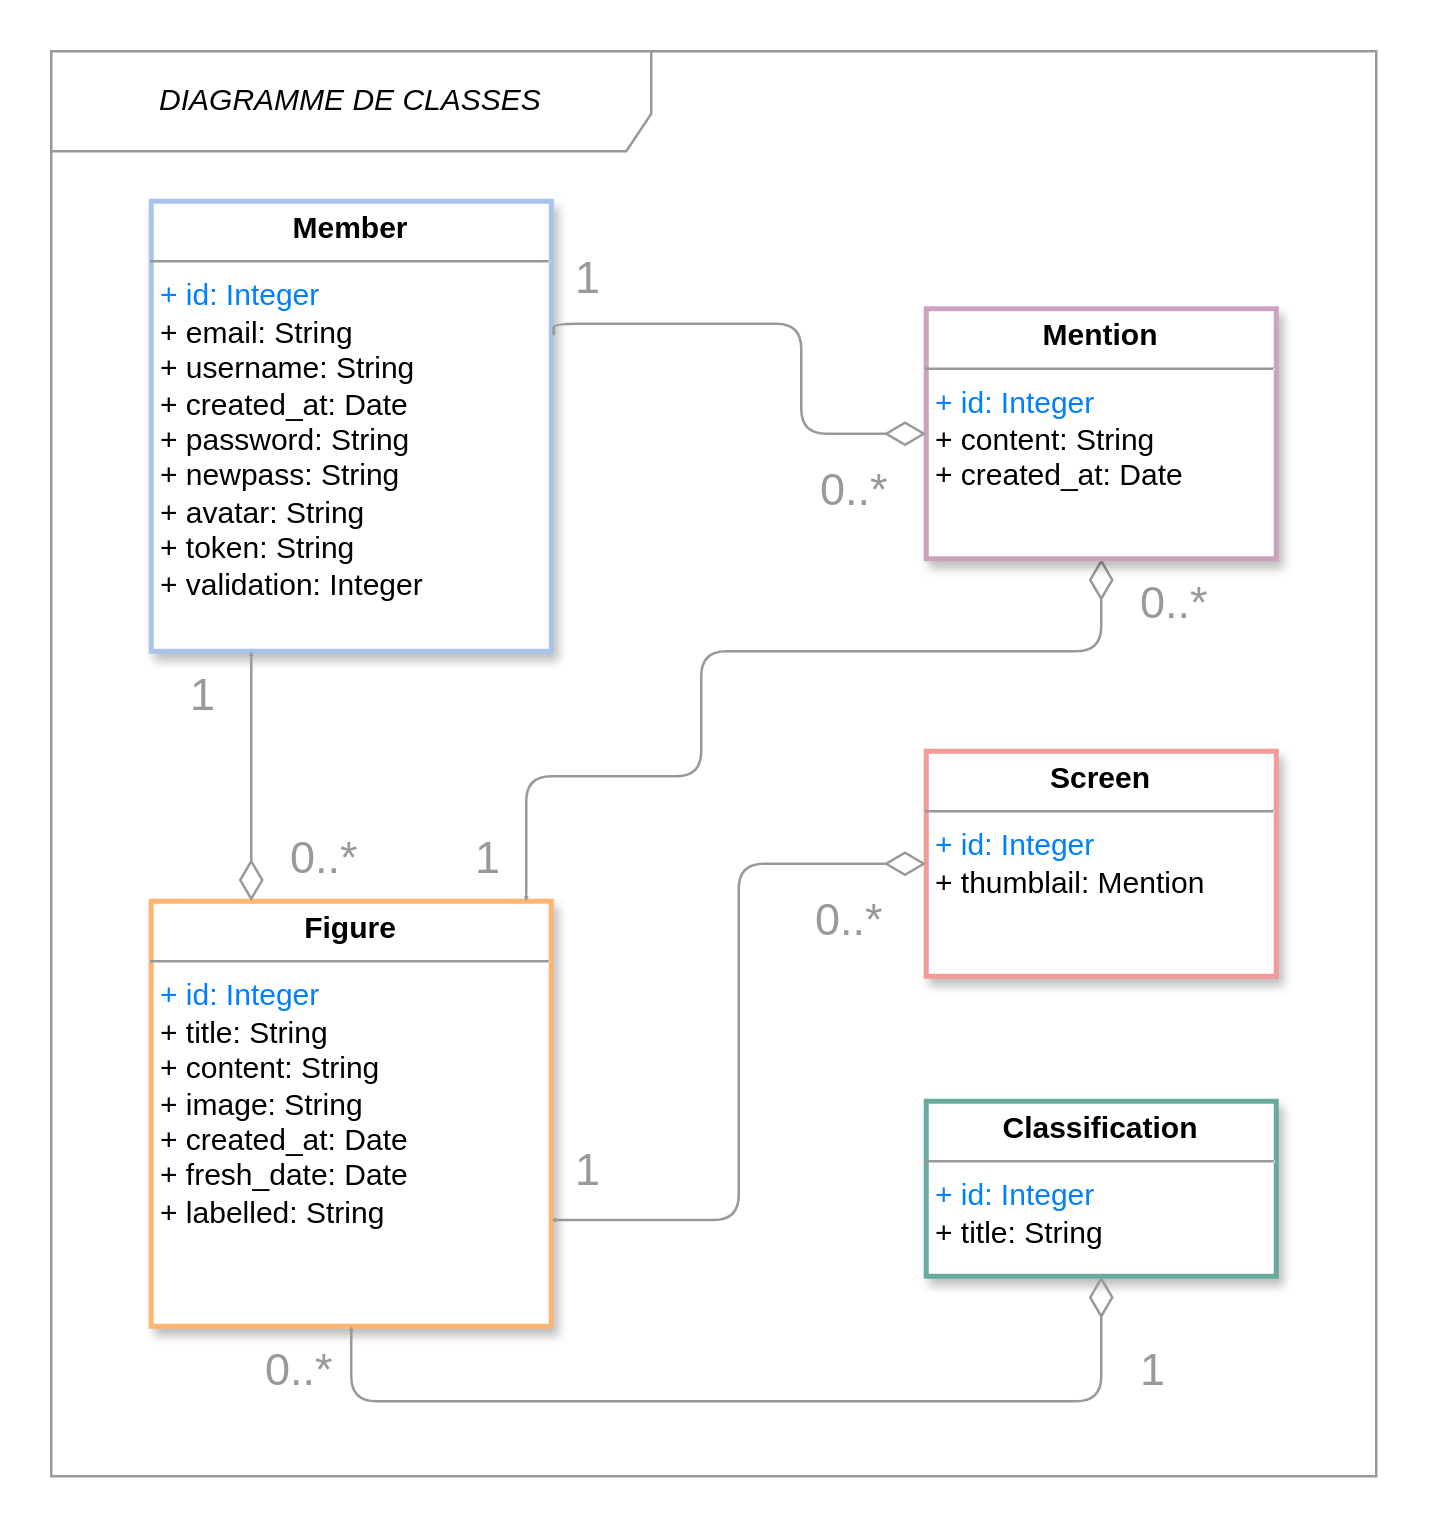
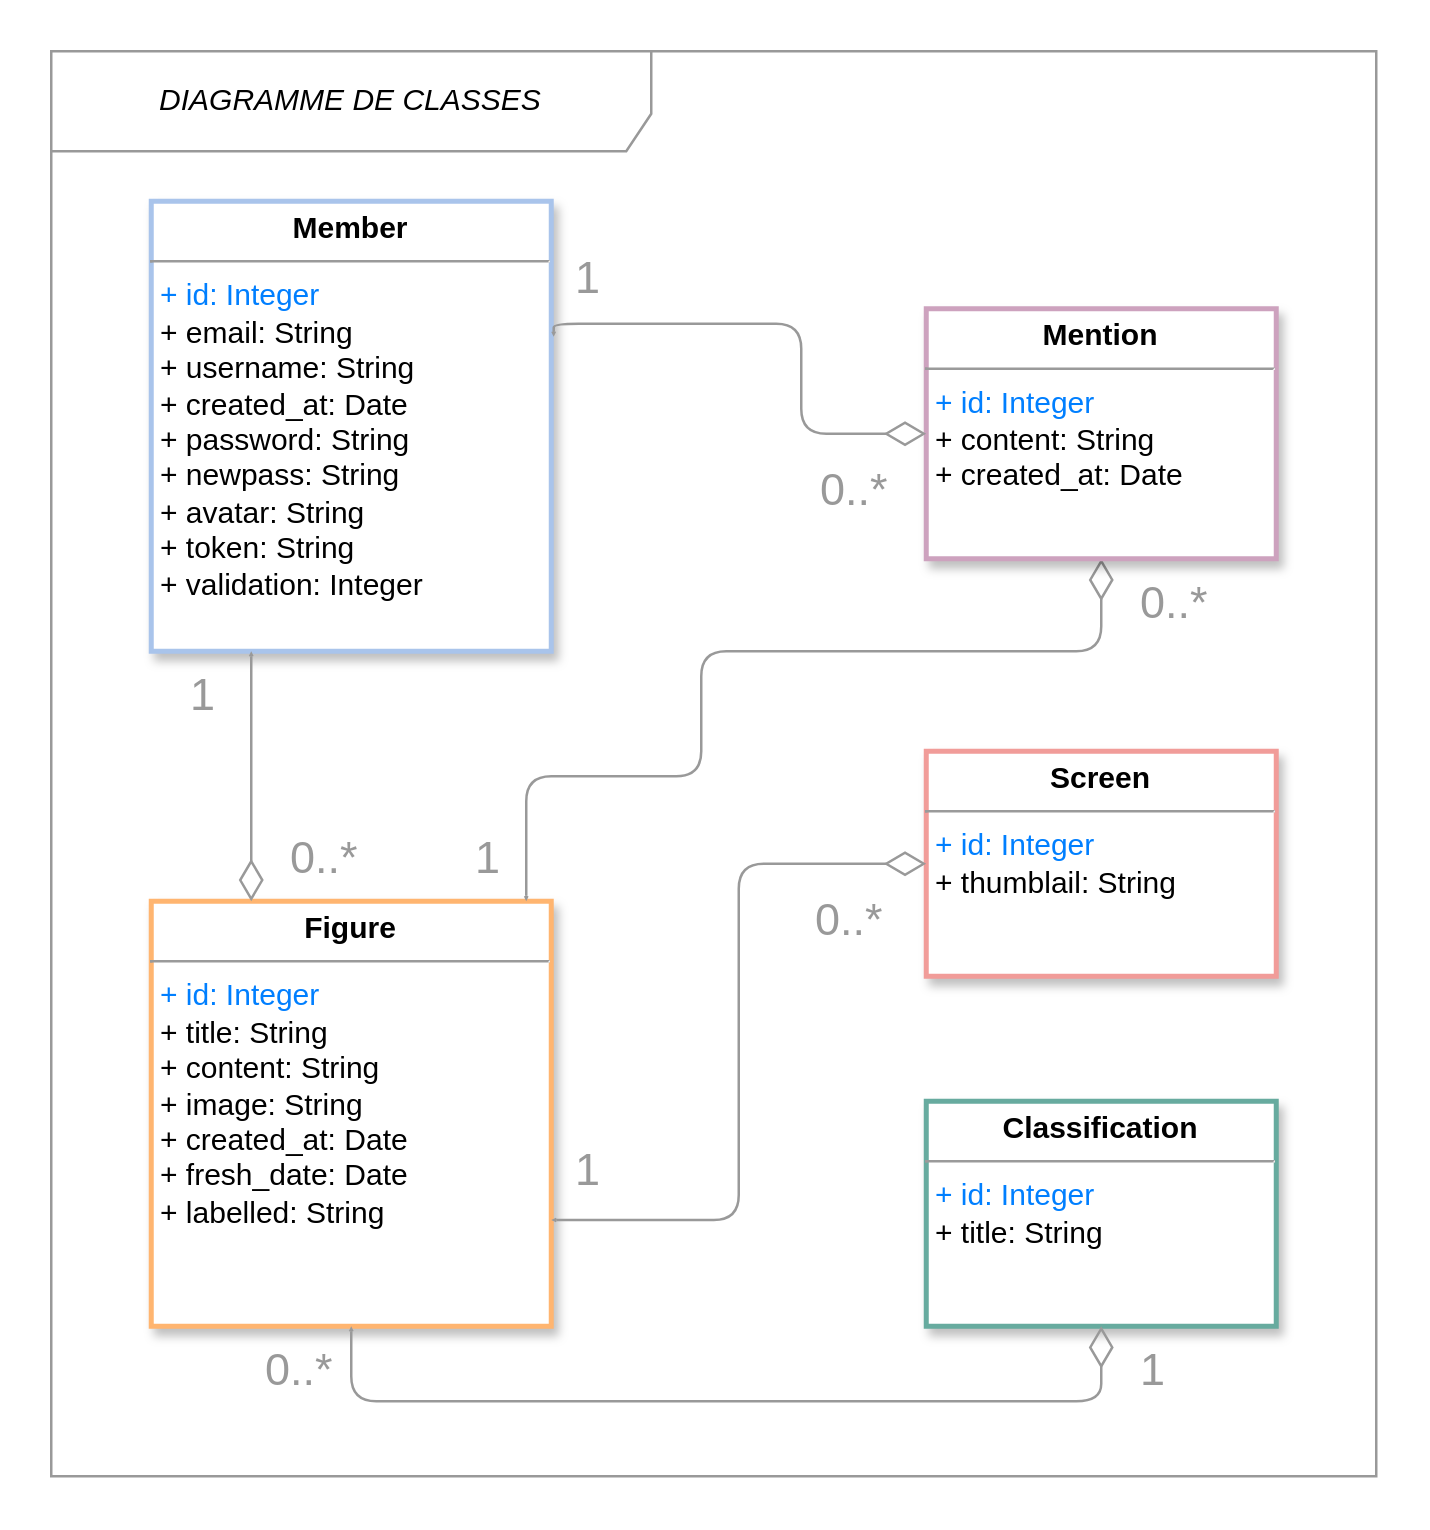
node "Screen + id: Integer + thumblail: Mention": label "Screen + id: Integer + thumblail: Mention" -> "Screen + id: Integer + thumblail: String"
node "Classification + id: Integer + title: String": size 350x175 -> 350x225
